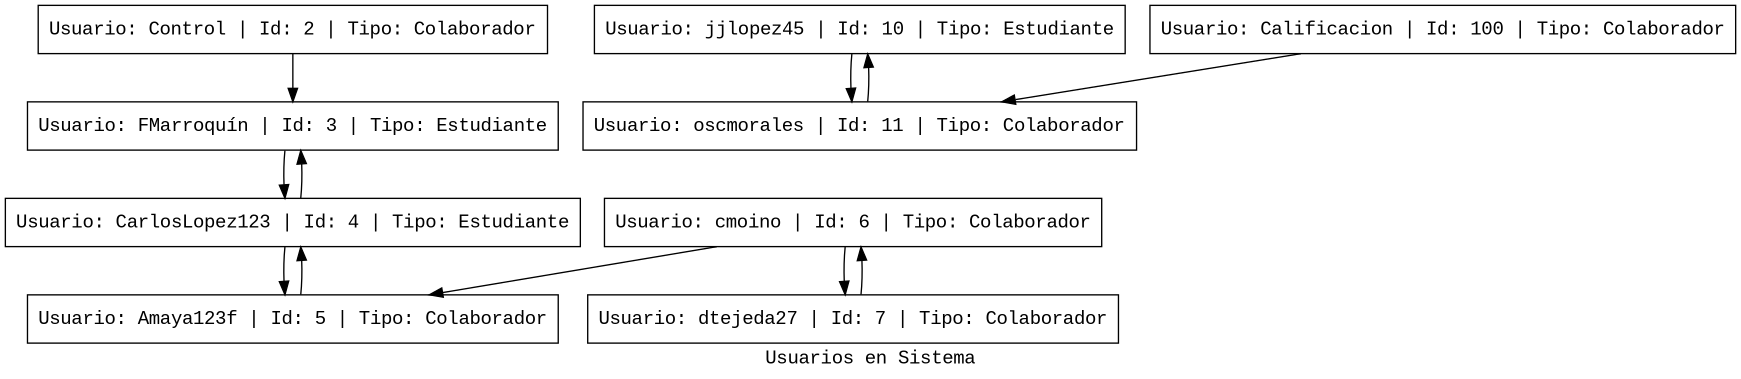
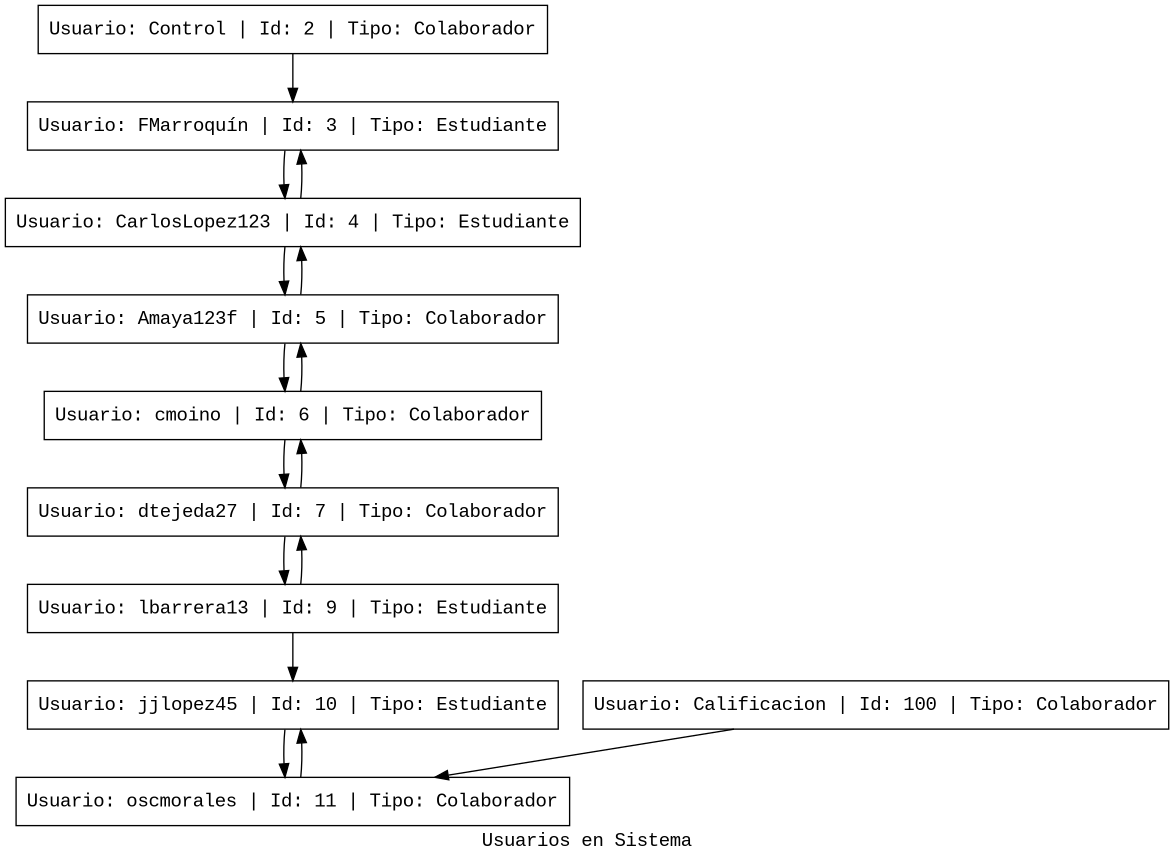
edge "Usuario: Amaya123f | Id: 5 | Tipo: Colaborador" -> "Usuario: cmoino | Id: 6 | Tipo: Colaborador": added
node "Usuario: lbarrera13 | Id: 9 | Tipo: Estudiante": added
